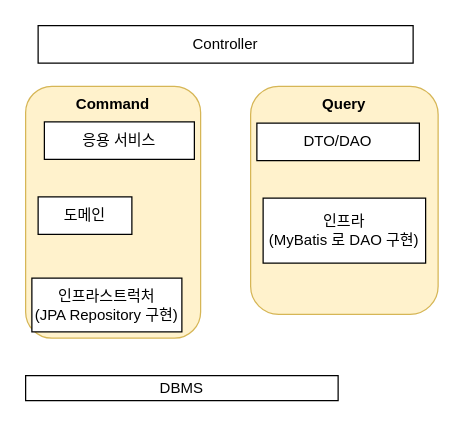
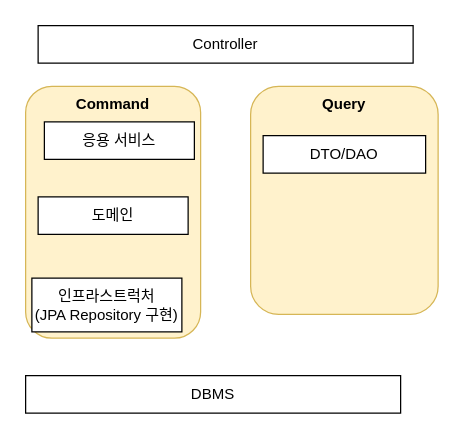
node "DTO/DAO": moved (338, 142) -> (344, 154)
node "도메인": size 94x38 -> 150x38
node "인프라 (MyBatis 로 DAO 구현)": removed
node "DBMS": size 313x25 -> 375x38
